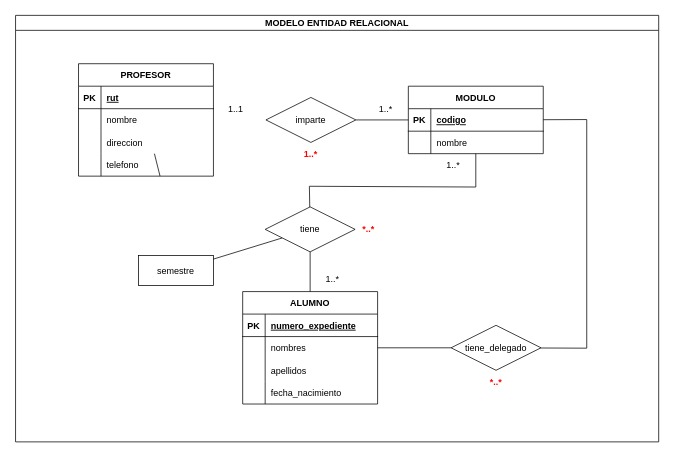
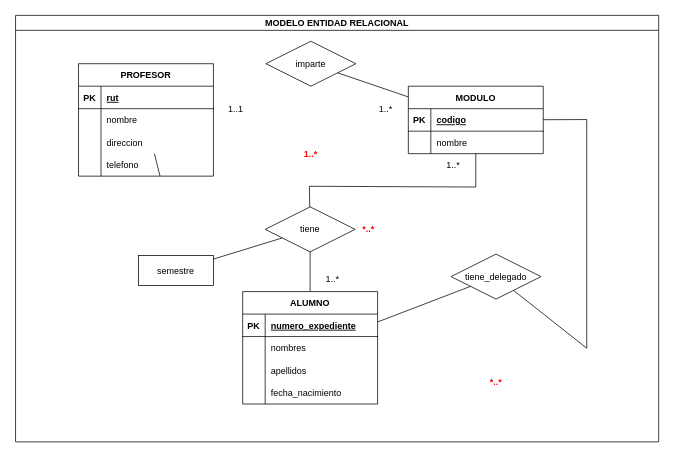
node "imparte": moved (311, 120) -> (311, 64)
node "tiene_delegado": moved (496, 348) -> (496, 277)
